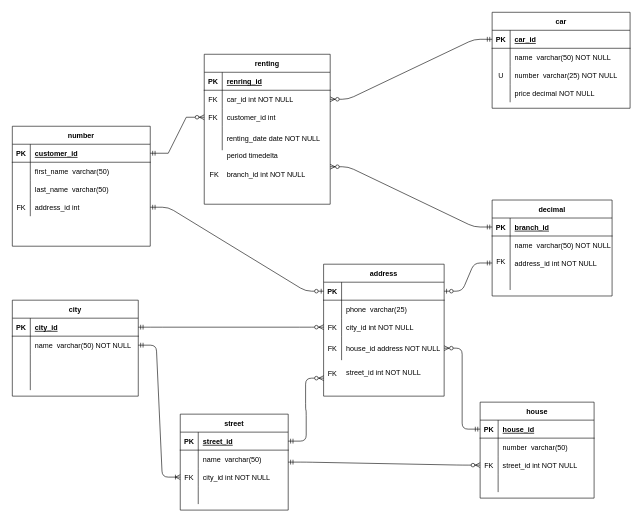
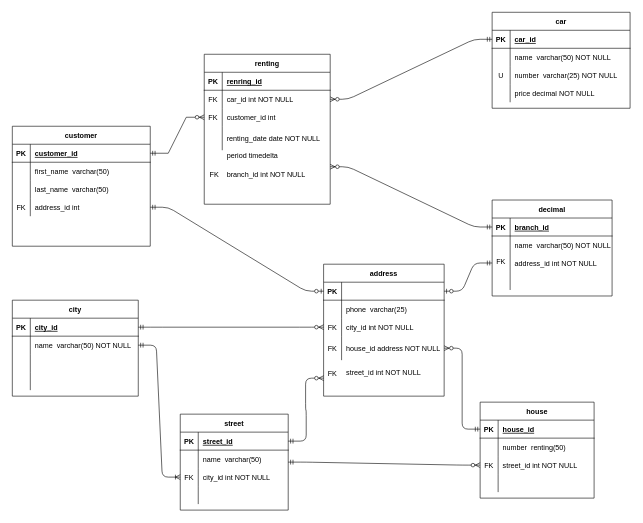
node "number": label "number" -> "customer"
node "number varchar(50)": label "number varchar(50)" -> "number renting(50)"
